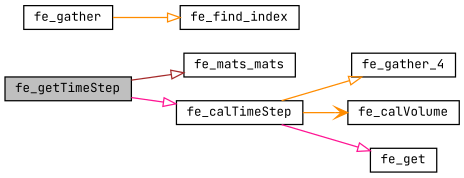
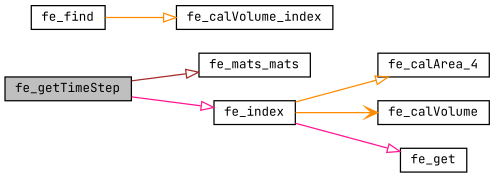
node "fe_gather": label "fe_gather" -> "fe_find"
node "fe_find_index": label "fe_find_index" -> "fe_calVolume_index"
node "fe_gather_4": label "fe_gather_4" -> "fe_calArea_4"
node "fe_calTimeStep": label "fe_calTimeStep" -> "fe_index"
